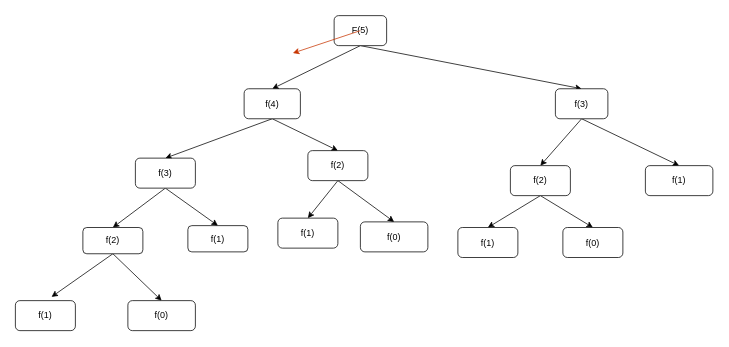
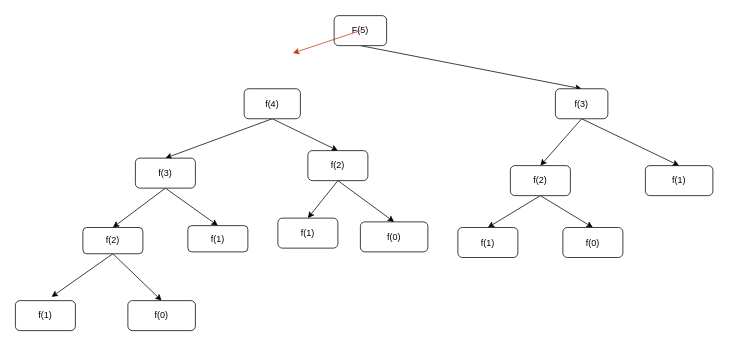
edge "F(5)" -> "f(4)": removed
